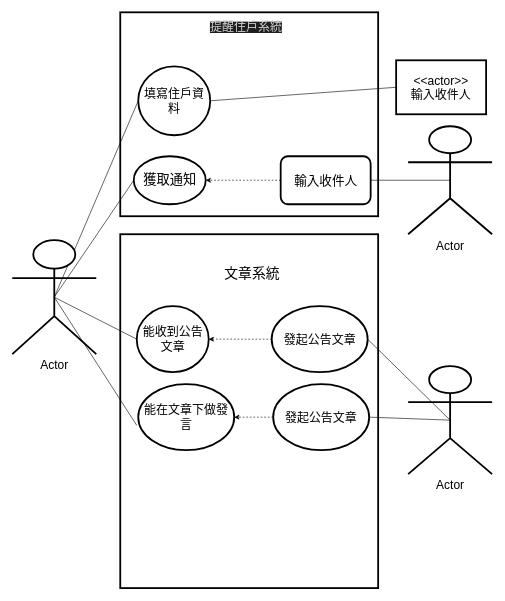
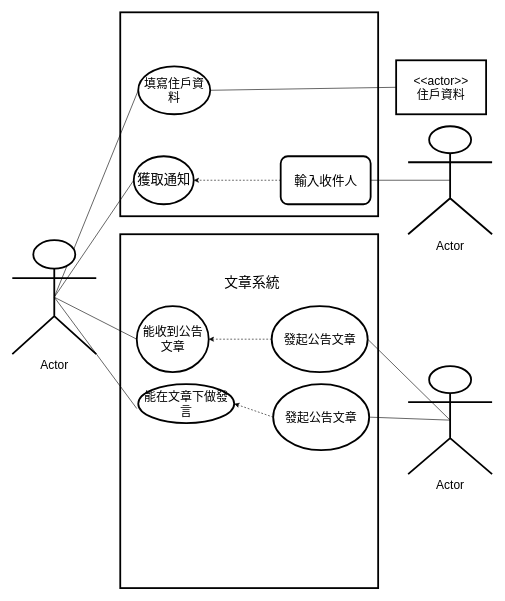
node "提醒住戶系統": removed
node "<<actor>> 輸入收件人": label "<<actor>> 輸入收件人" -> "<<actor>> 住戶資料"
node "填寫住戶資料": size 72x69 -> 72x48
node "獲取通知": size 72x48 -> 60x48
node "文章系統": moved (252, 273) -> (252, 282)
node "能在文章下做發言": size 96x66 -> 96x39
